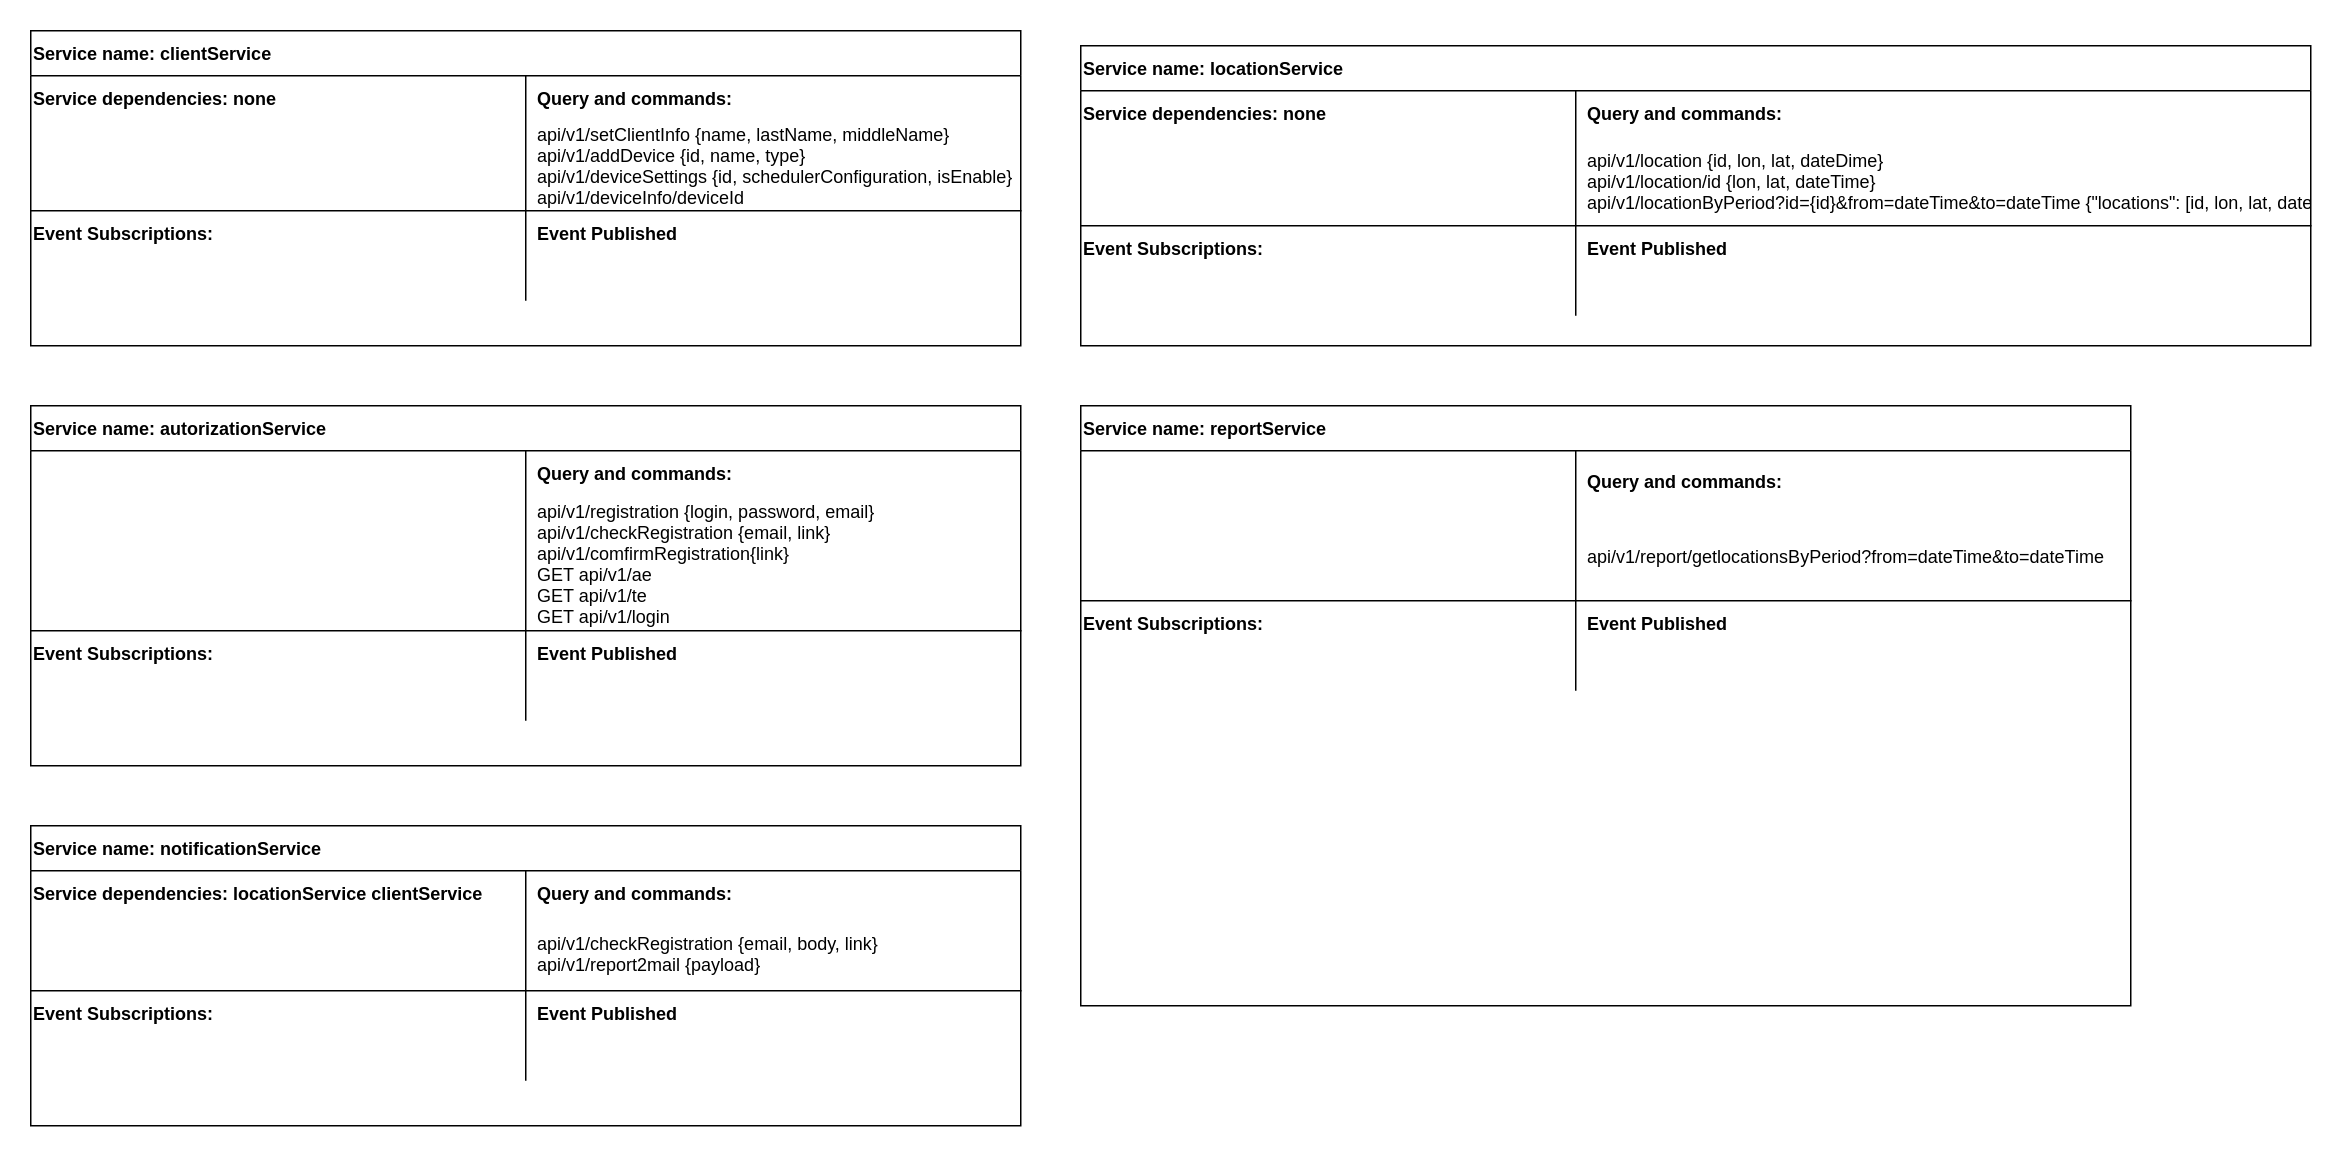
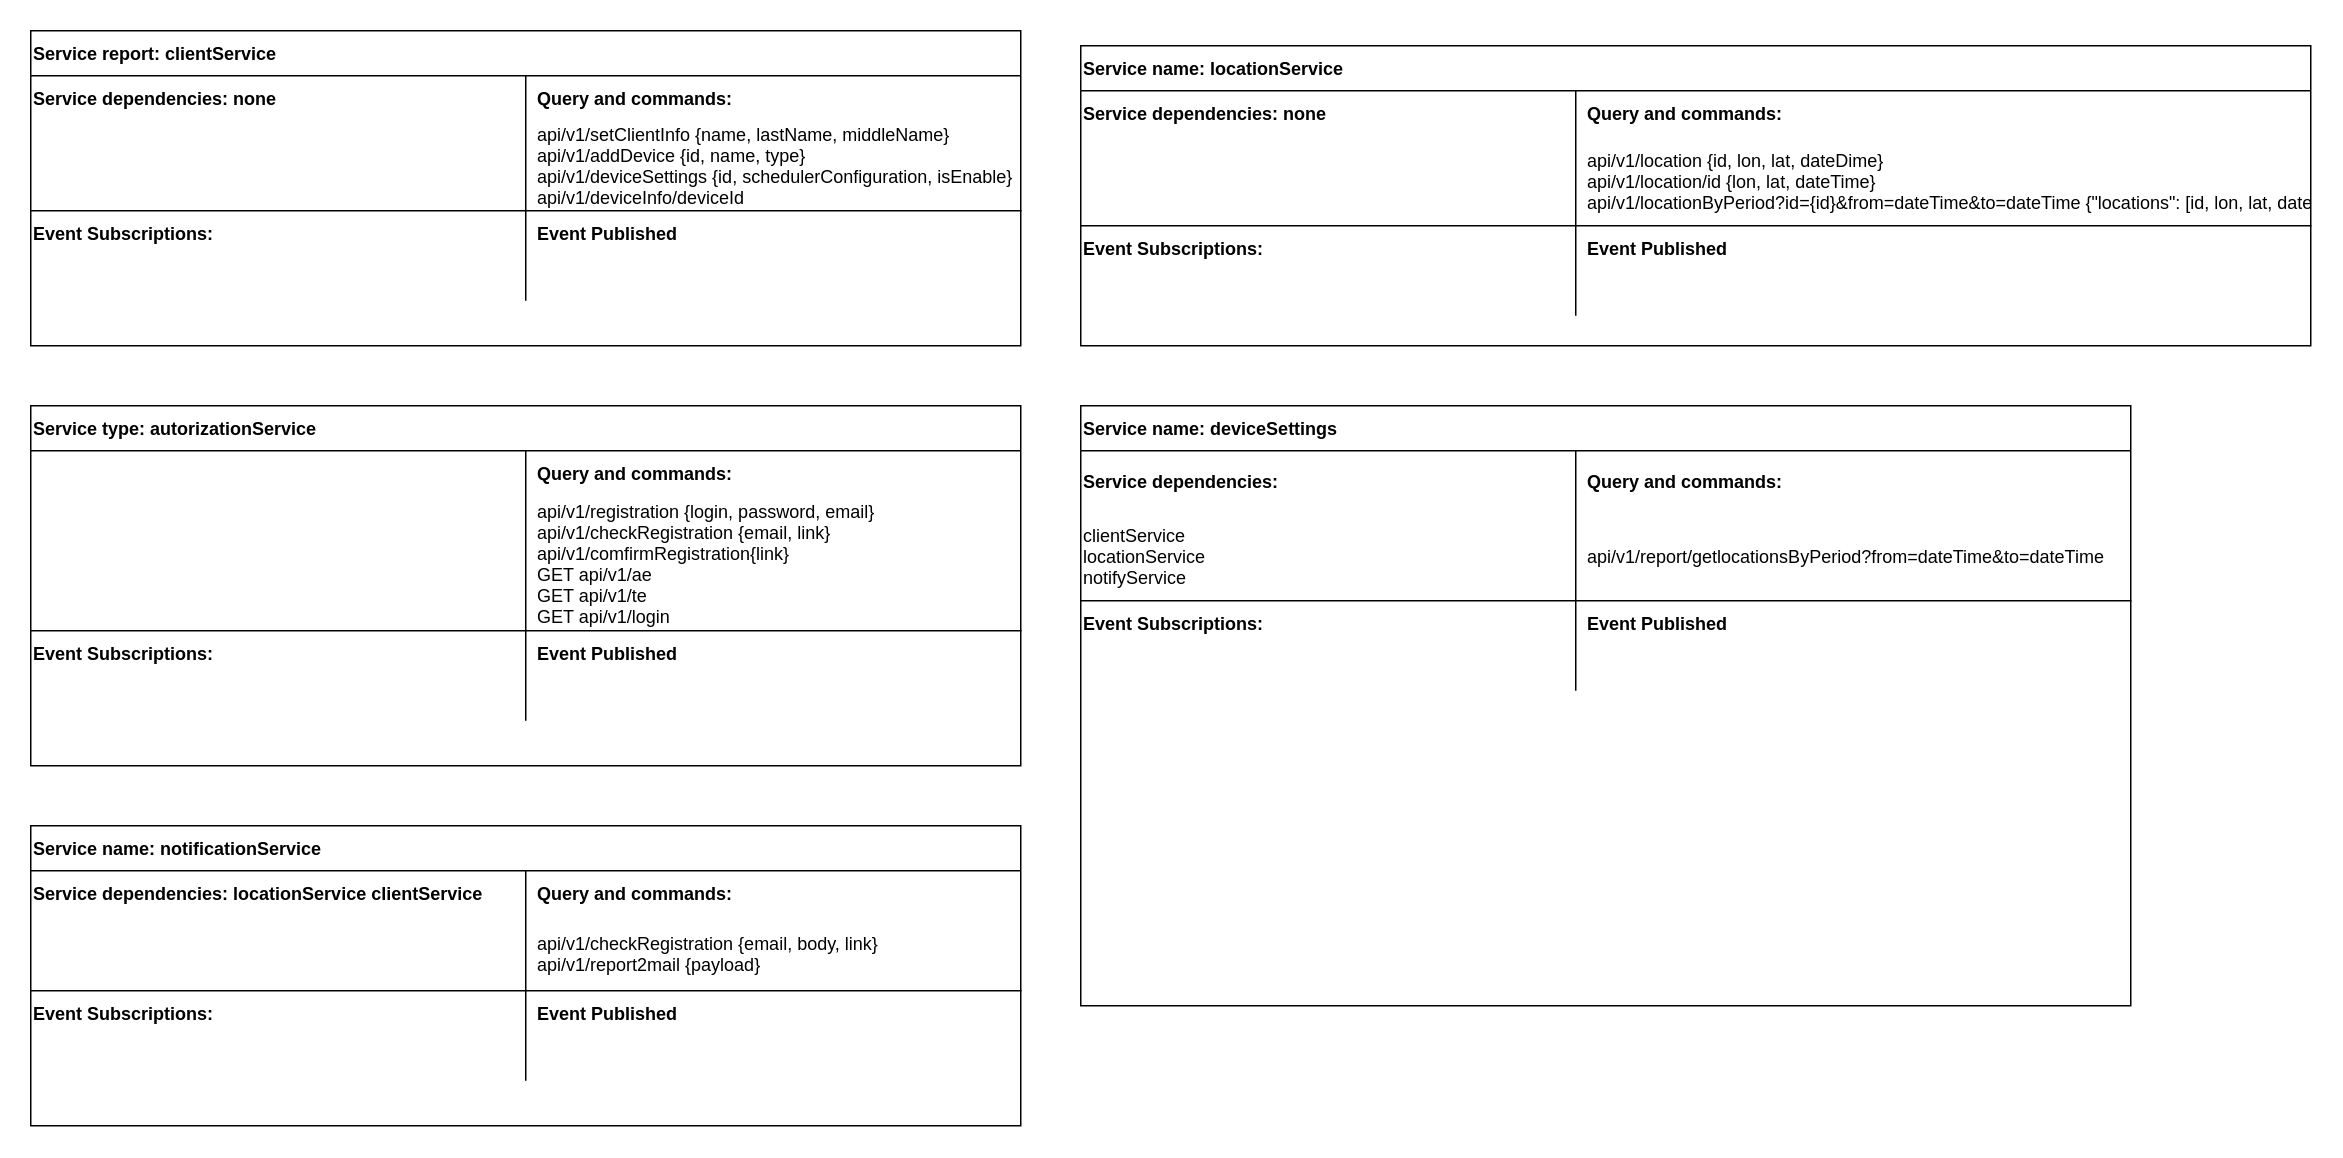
node "Service name: clientService": label "Service name: clientService" -> "Service report: clientService"
node "Service name: autorizationService": label "Service name: autorizationService" -> "Service type: autorizationService"
node "Service name: reportService": label "Service name: reportService" -> "Service name: deviceSettings"
node "Service dependencies:": added
node "clientService locationService notifyService": added
